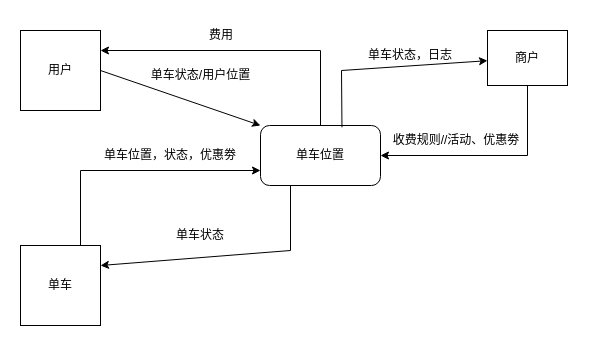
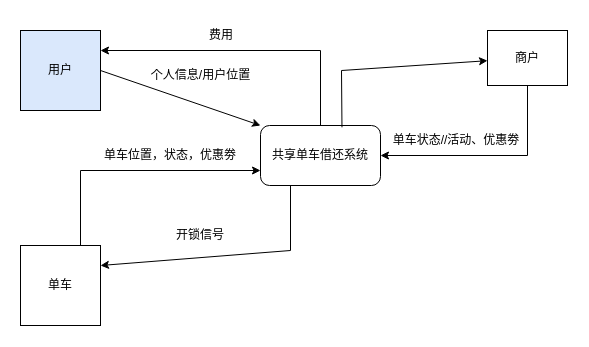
node "单车状态，日志": removed
node "用户": fillcolor #ffffff -> #dae8fc
node "单车状态/用户位置": label "单车状态/用户位置" -> "个人信息/用户位置"
node "收费规则//活动、优惠劵": label "收费规则//活动、优惠劵" -> "单车状态//活动、优惠劵"
node "单车位置": label "单车位置" -> "共享单车借还系统"
node "单车状态": label "单车状态" -> "开锁信号"
